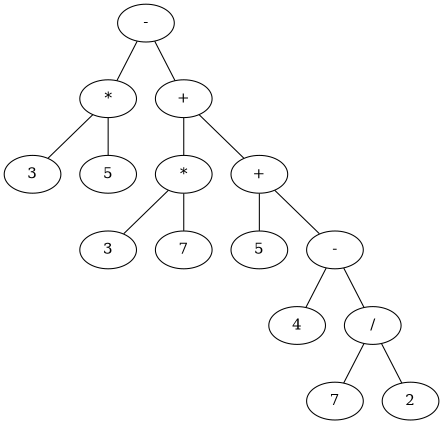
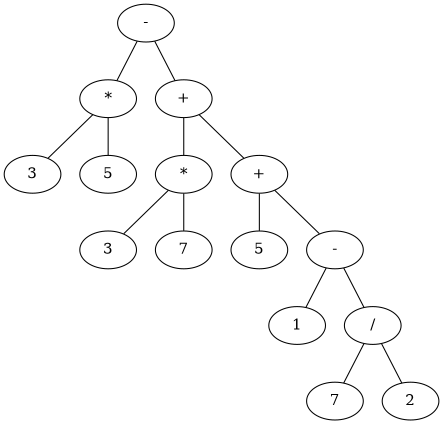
node "4": label "4" -> "1"
